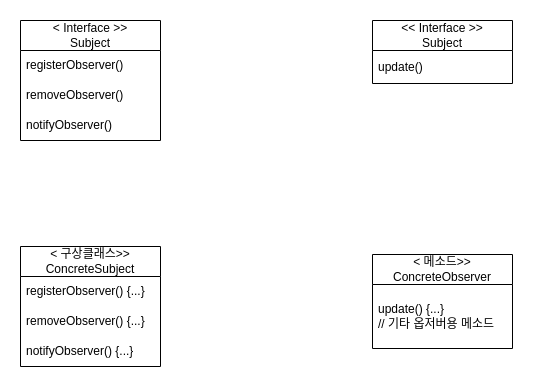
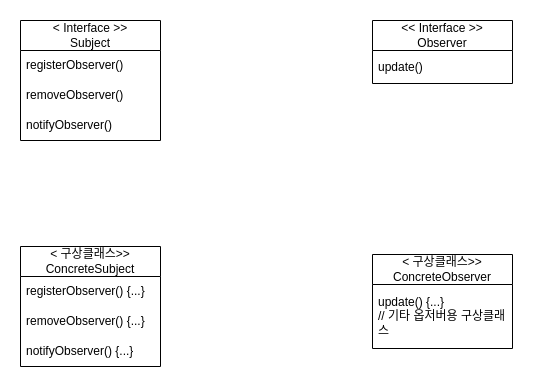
node "<< Interface >> Subject": label "<< Interface >> Subject" -> "<< Interface >> Observer"
node "< 메소드>> ConcreteObserver": label "< 메소드>> ConcreteObserver" -> "< 구상클래스>> ConcreteObserver"
node "update() {...} // 기타 옵저버용 메소드": label "update() {...} // 기타 옵저버용 메소드" -> "update() {...} // 기타 옵저버용 구상클래스"
